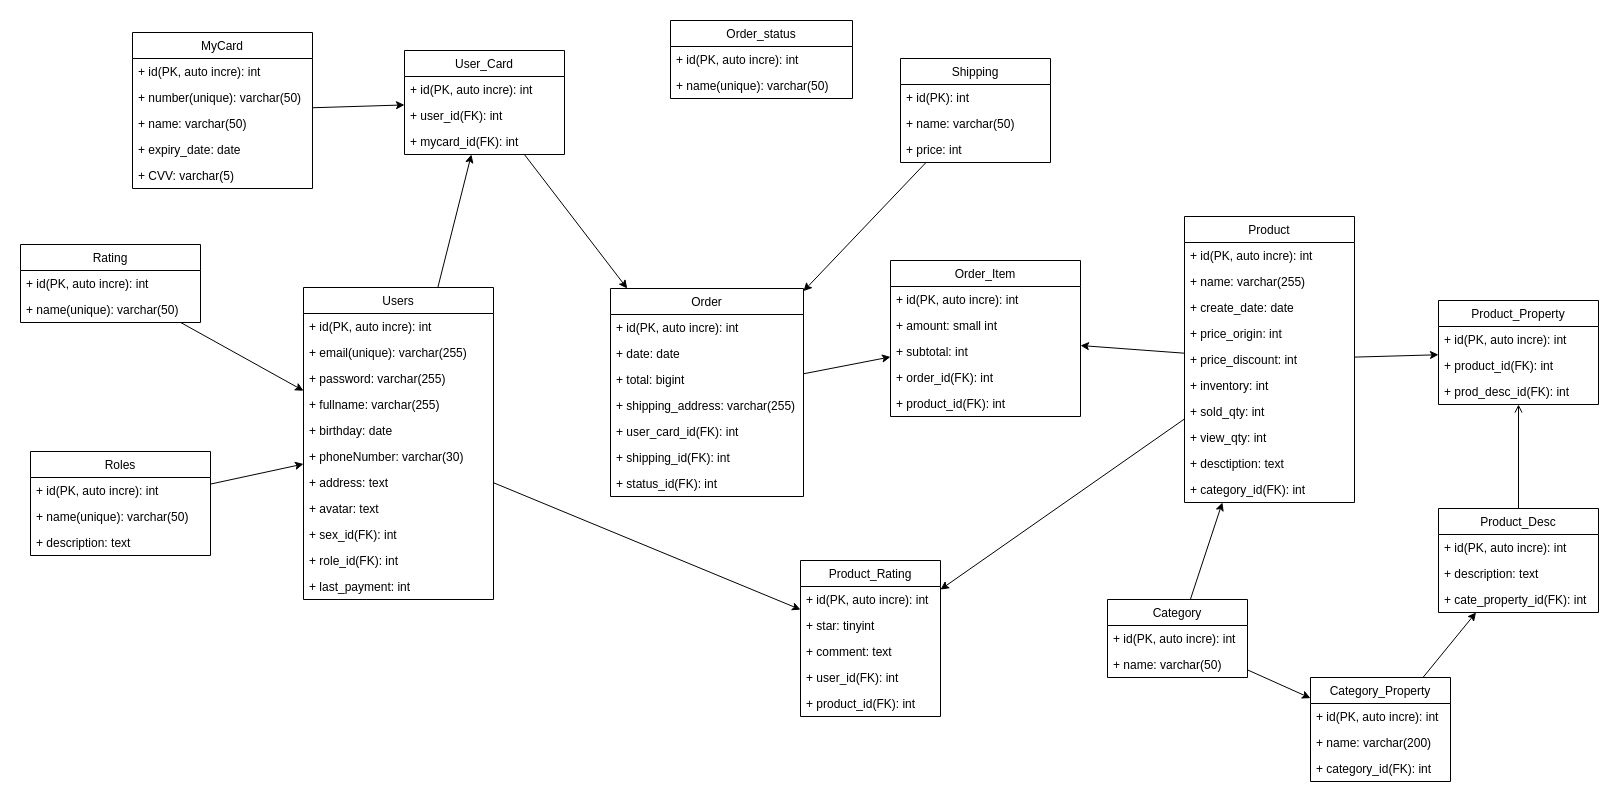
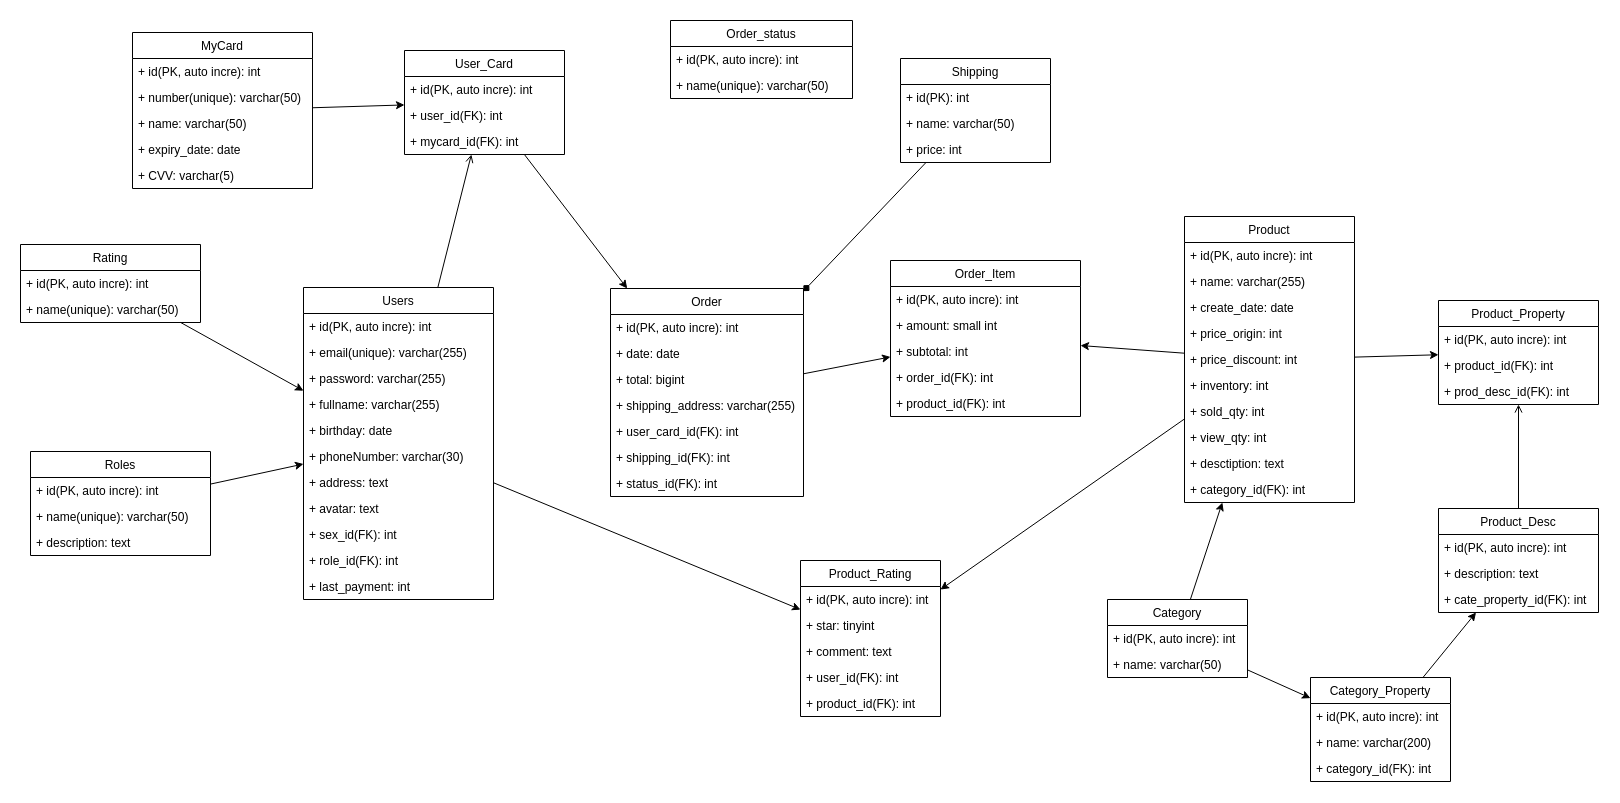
edge "Users" -> "User_Card": arrowhead classic -> open
edge "Shipping" -> "Order": arrowhead classic -> diamond
